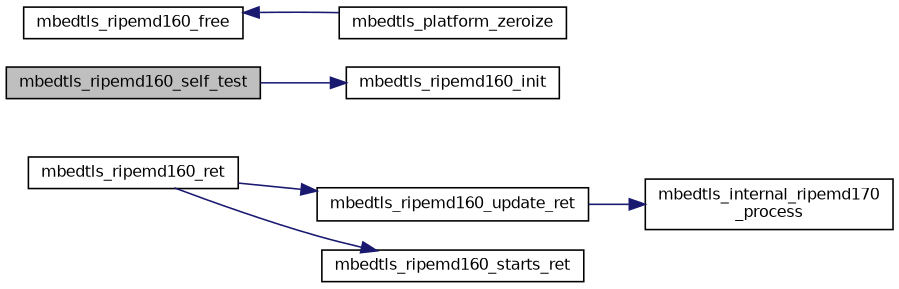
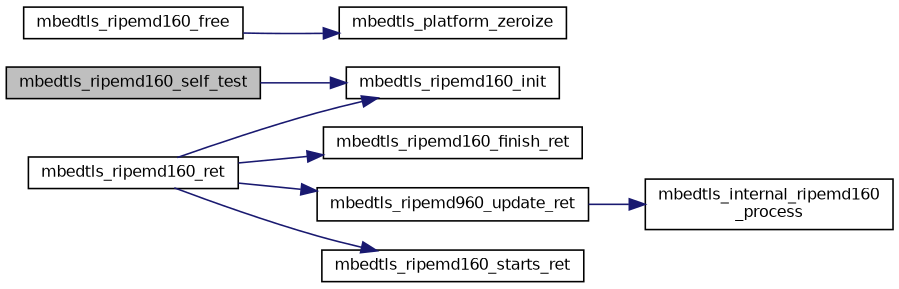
edge "mbedtls_platform_zeroize" -> "mbedtls_ripemd160_free": reversed
edge "mbedtls_ripemd160_ret" -> "mbedtls_ripemd160_init": added
node "mbedtls_ripemd160_finish_ret": added
node "mbedtls_ripemd160_update_ret": label "mbedtls_ripemd160_update_ret" -> "mbedtls_ripemd960_update_ret"
node "mbedtls_internal_ripemd170 _process": label "mbedtls_internal_ripemd170 _process" -> "mbedtls_internal_ripemd160 _process"
